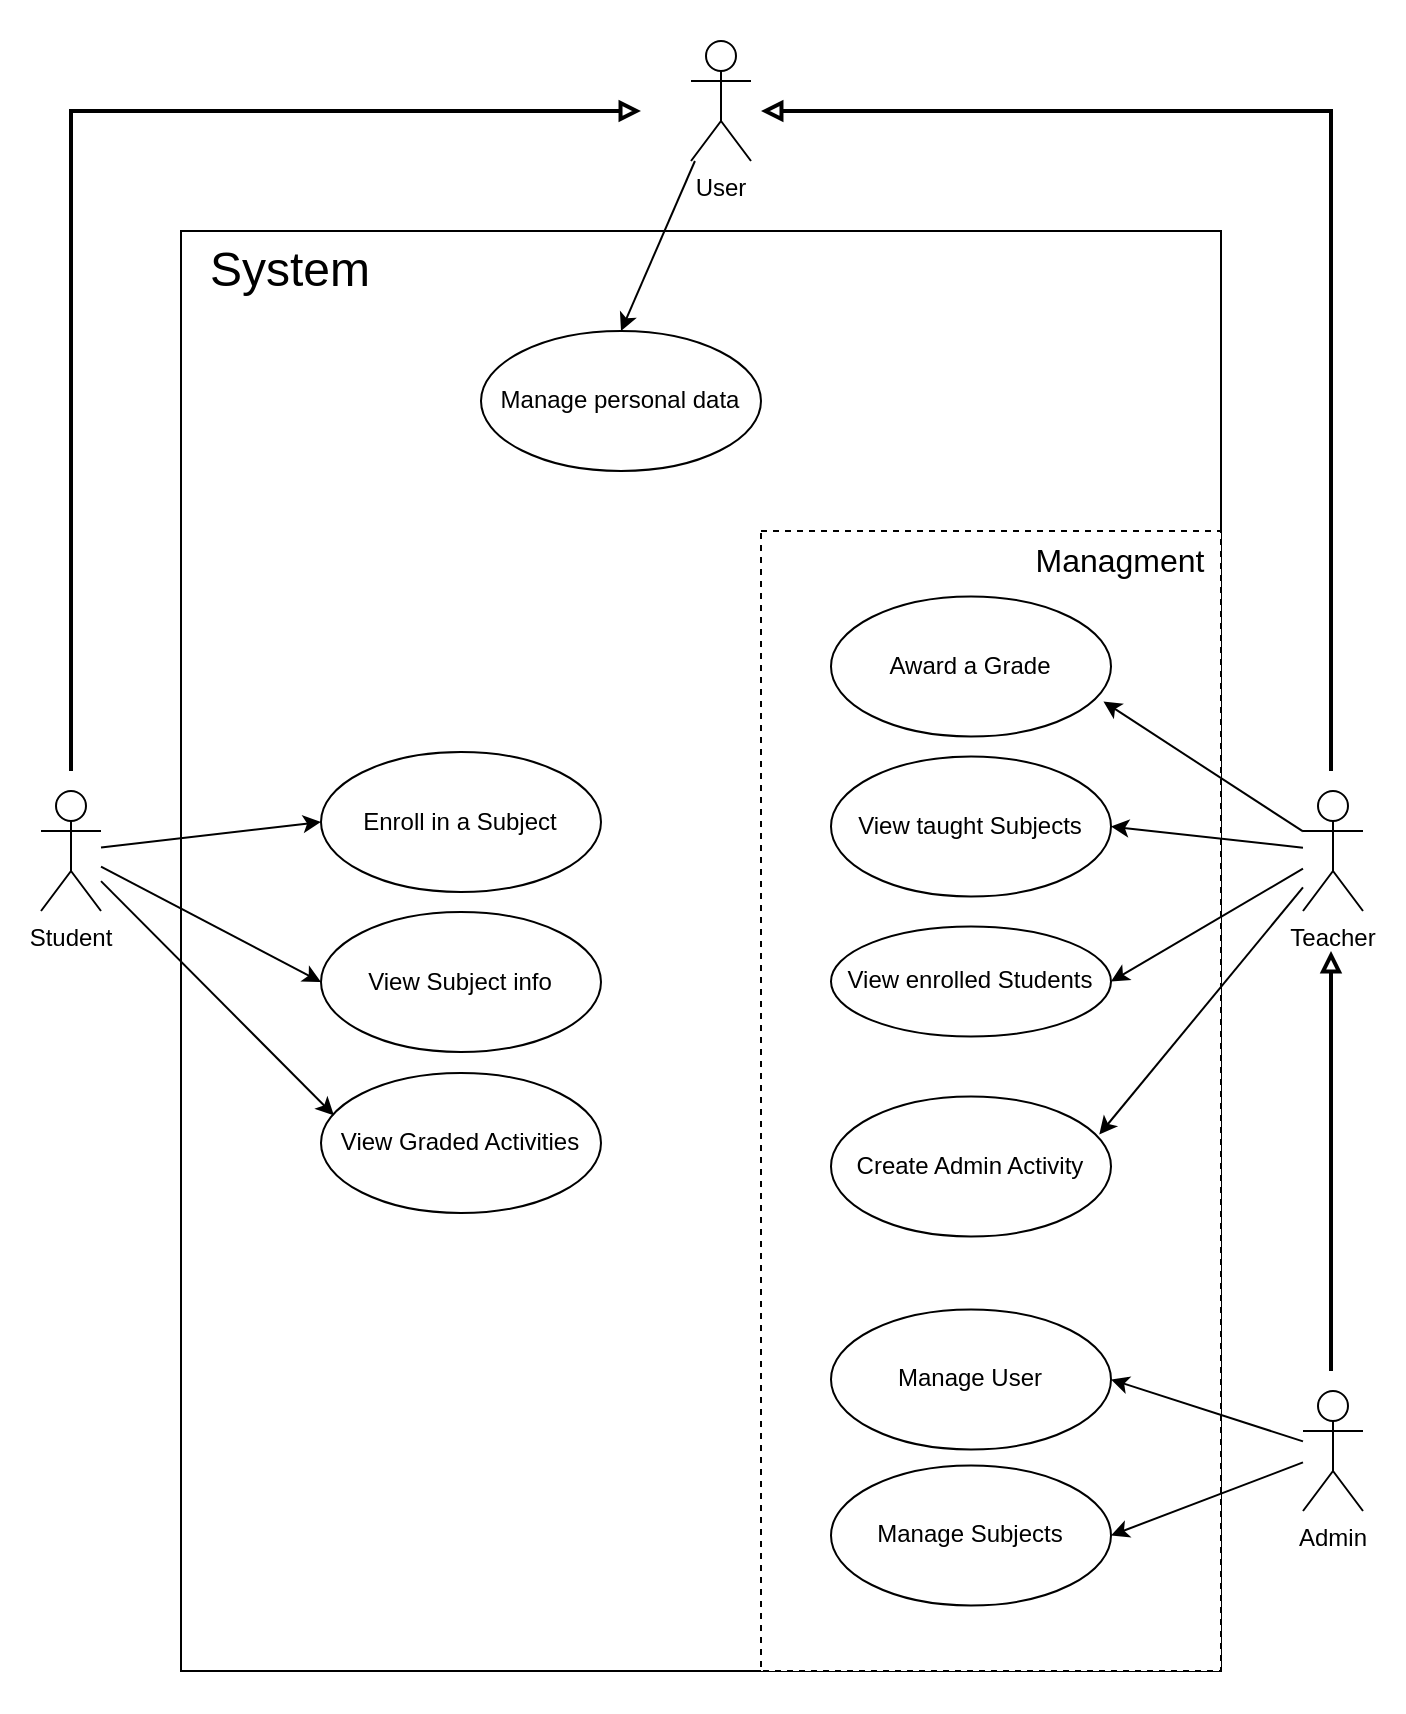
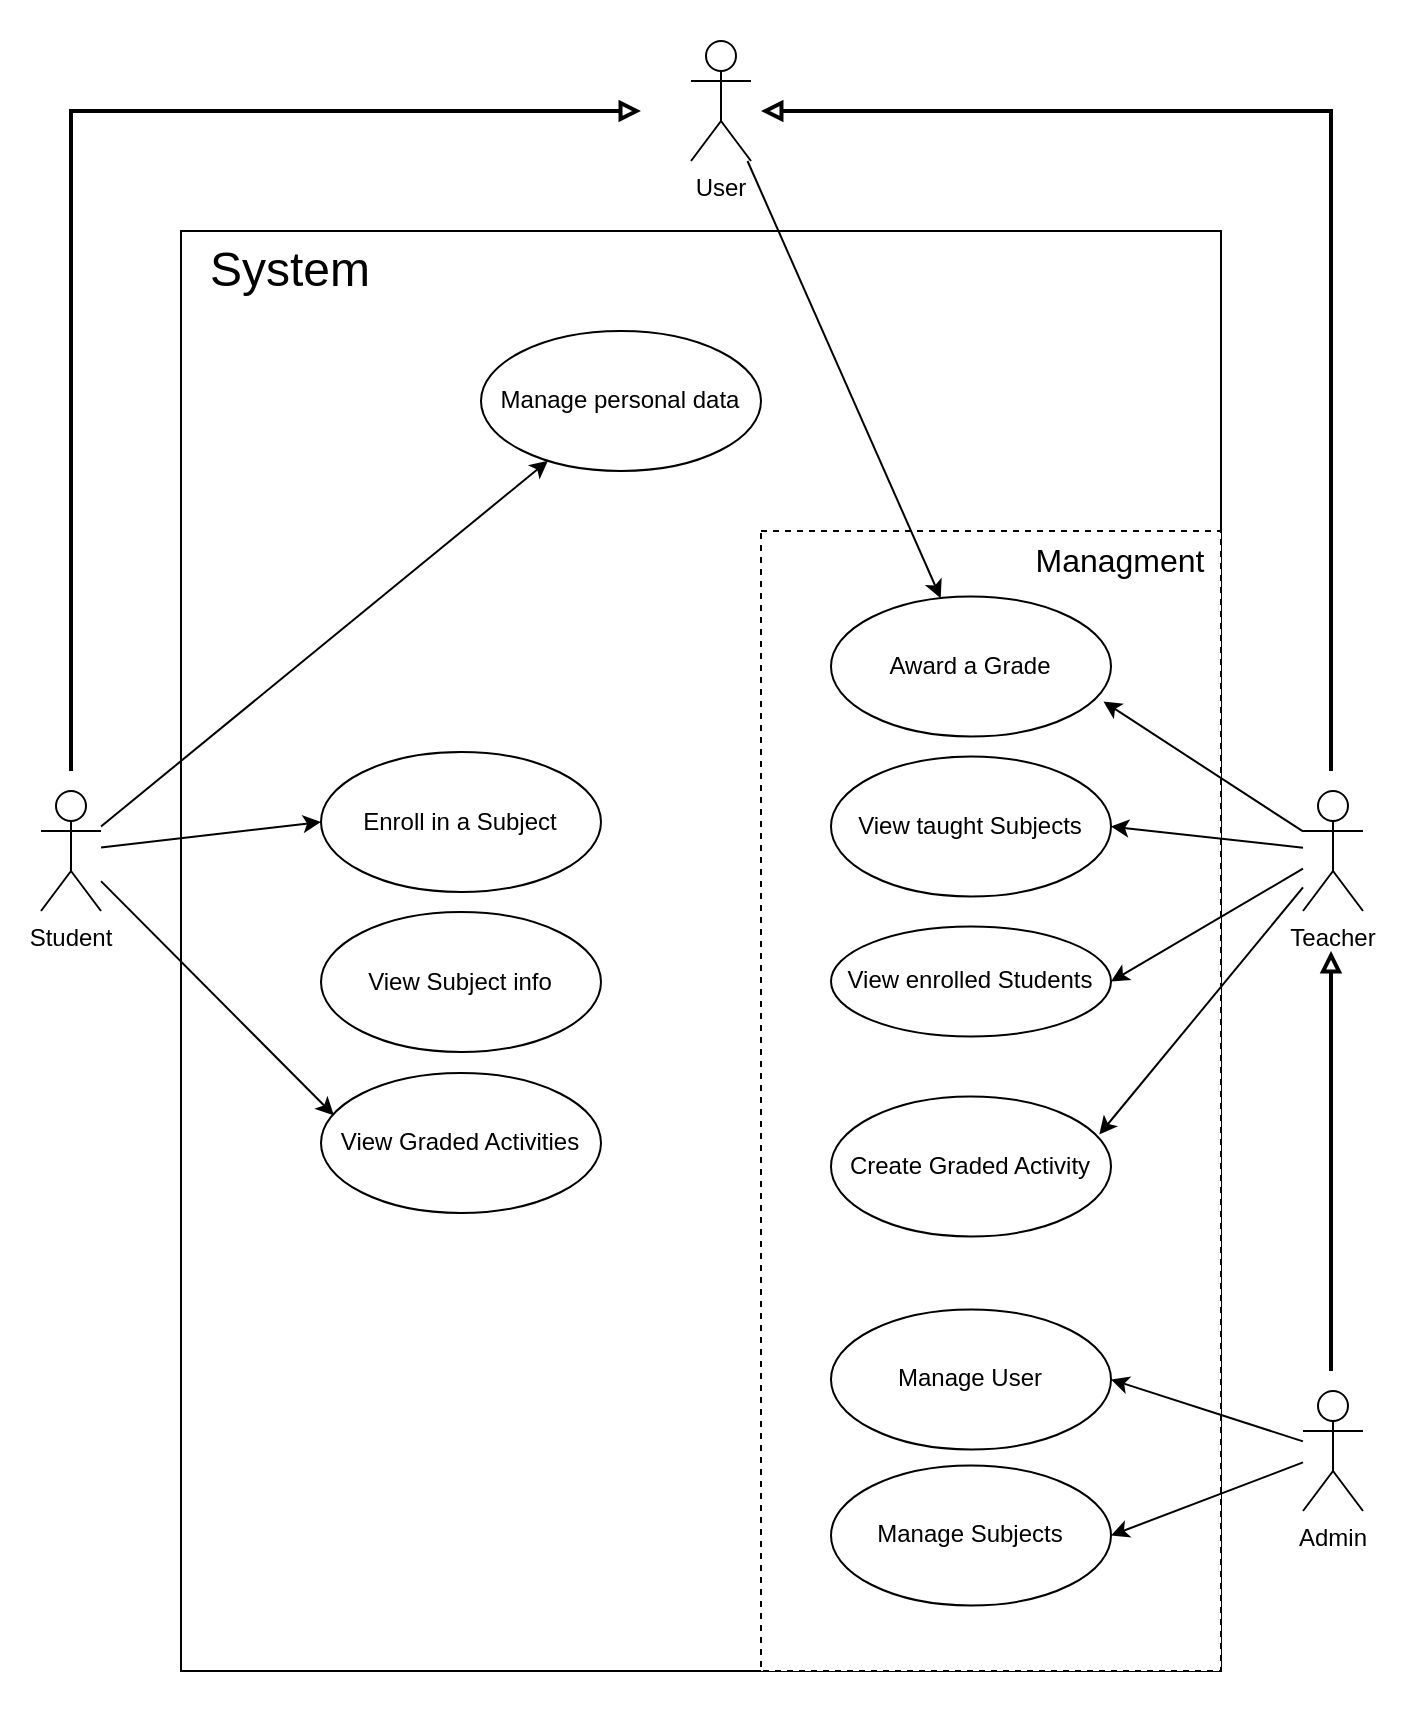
edge "User" -> "Manage personal data": now "User" -> "Award a Grade"
edge "Student" -> "View Subject info": now "Student" -> "Manage personal data"
node "Create Admin Activity": label "Create Admin Activity" -> "Create Graded Activity"
